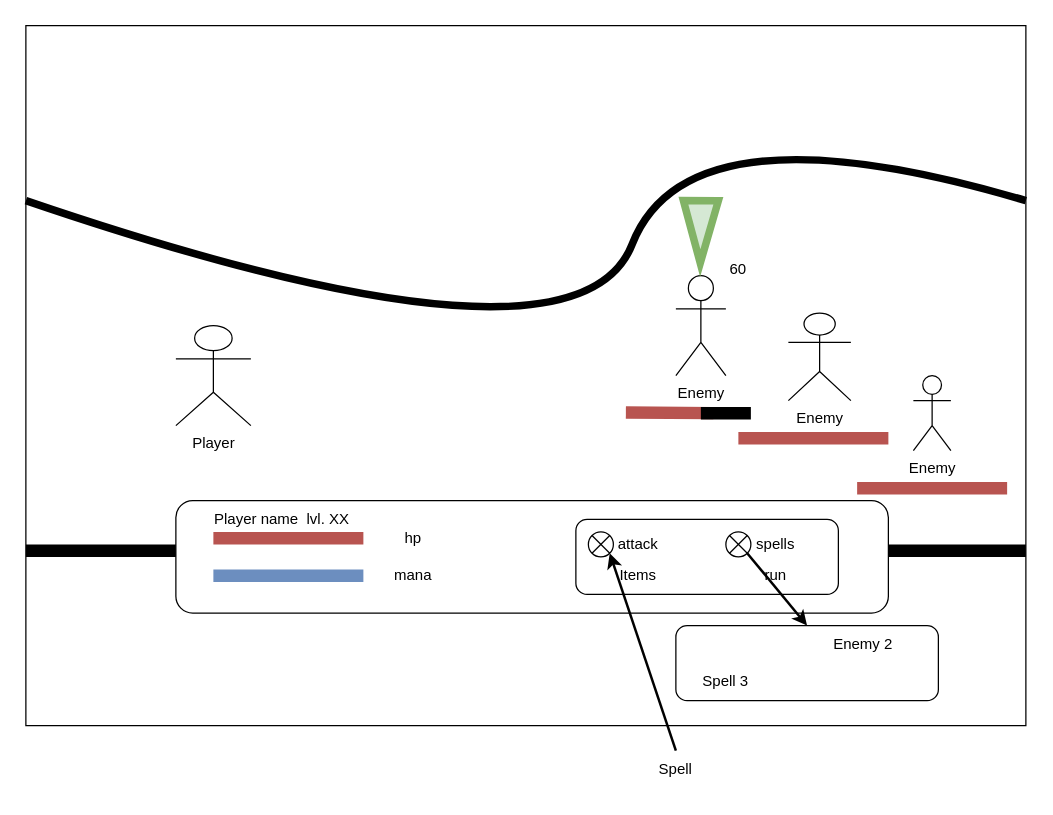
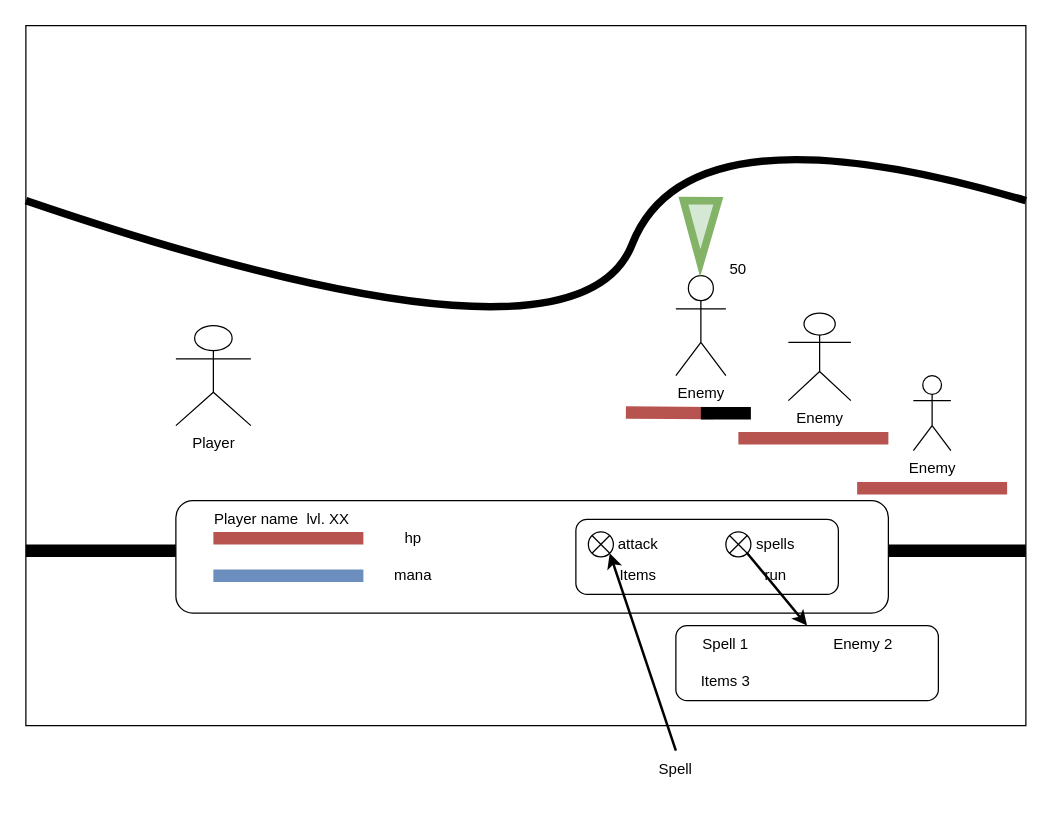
node "60": label "60" -> "50"
node "Spell 1": added
node "Spell 3": label "Spell 3" -> "Items 3"
